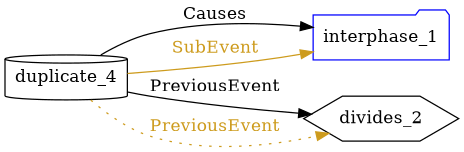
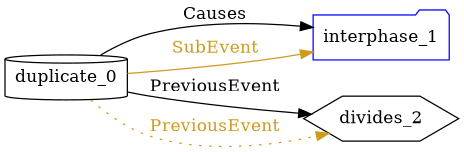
node "duplicate_4": label "duplicate_4" -> "duplicate_0"
